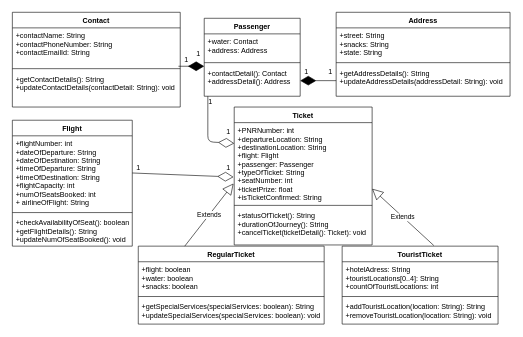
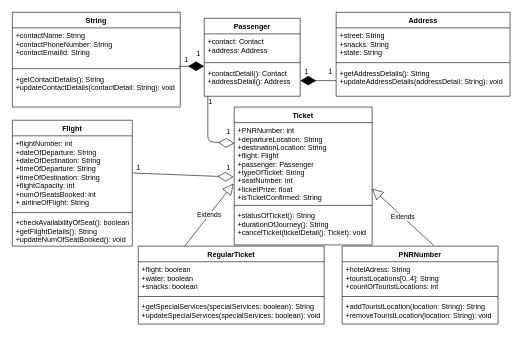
node "Contact": label "Contact" -> "String"
node "+water: Contact +address: Address": label "+water: Contact +address: Address" -> "+contact: Contact +address: Address"
node "TouristTicket": label "TouristTicket" -> "PNRNumber"
